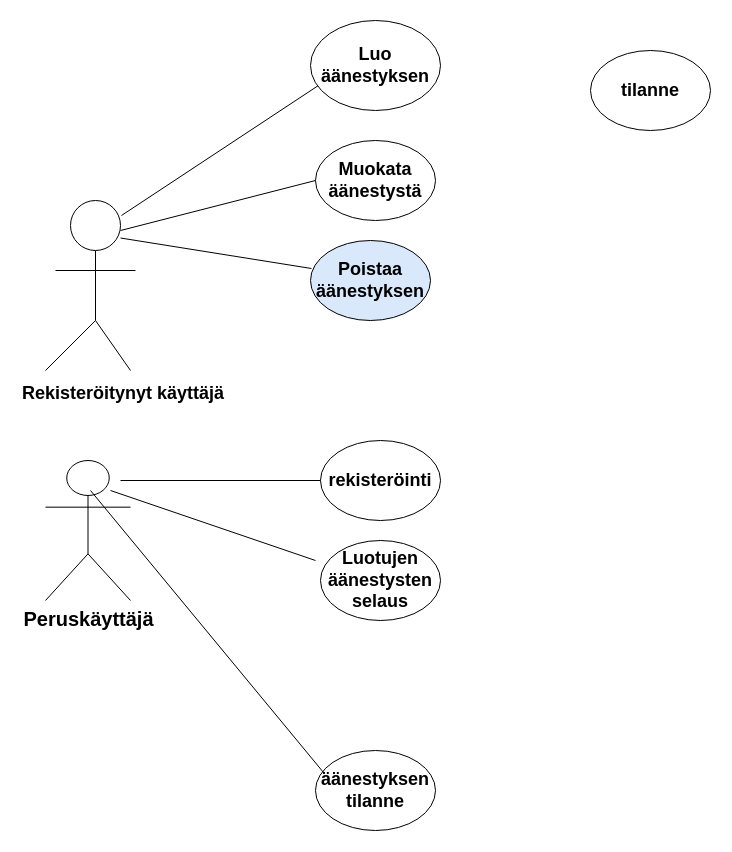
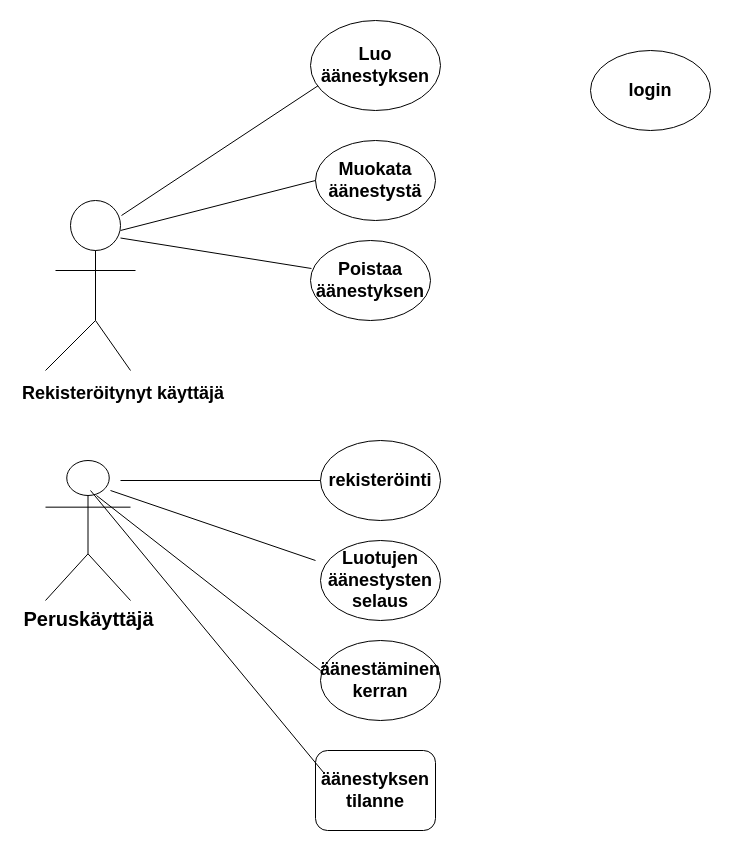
node "tilanne": label "tilanne" -> "login"
node "Poistaa äänestyksen": fillcolor #dae8fc -> #ffffff
edge "Peruskäyttäjä" -- "äänestäminen kerran": added
node "äänestäminen kerran": added
node "äänestyksen tilanne": shape ellipse -> rounded rectangle
